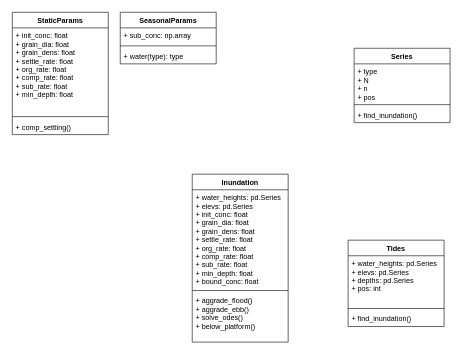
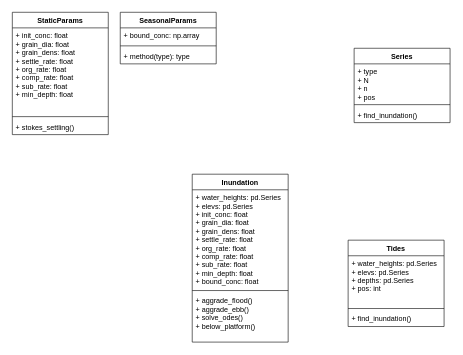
node "+ sub_conc: np.array": label "+ sub_conc: np.array" -> "+ bound_conc: np.array"
node "+ water(type): type": label "+ water(type): type" -> "+ method(type): type"
node "+ comp_settling()": label "+ comp_settling()" -> "+ stokes_settling()"
